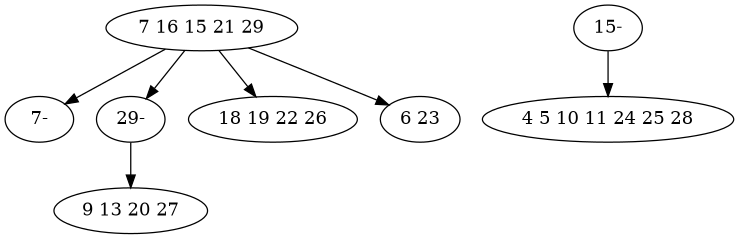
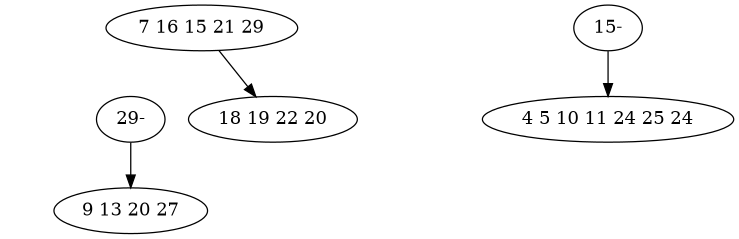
edge "7 16 15 21 29" -> "29-": removed
node "7-": removed
node "18 19 22 26": label "18 19 22 26" -> "18 19 22 20"
node "6 23": removed
node "4 5 10 11 24 25 28": label "4 5 10 11 24 25 28" -> "4 5 10 11 24 25 24"
